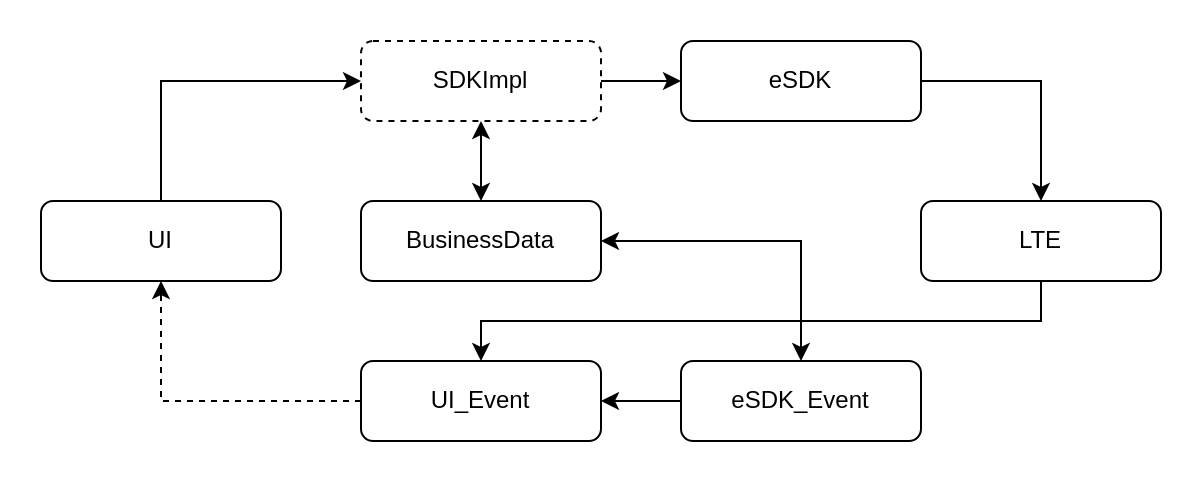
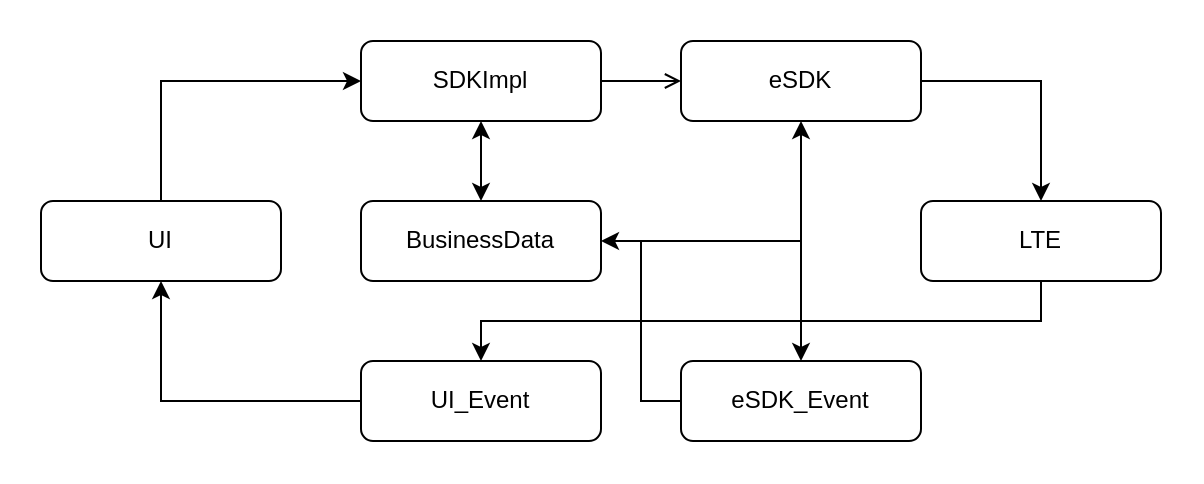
node "SDKImpl": style dashed -> solid
edge "SDKImpl" -> "eSDK": arrowhead classic -> open
edge "UI_Event" -> "UI": style dashed -> solid
edge "eSDK_Event" -> "UI_Event": now "eSDK_Event" -> "eSDK"
